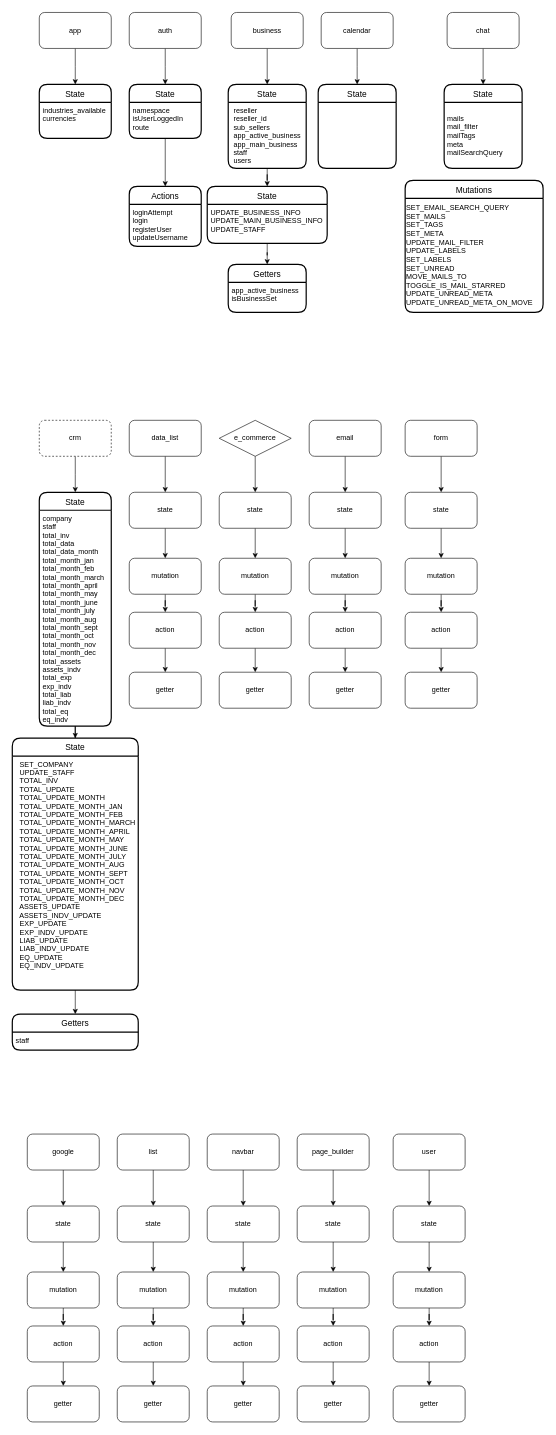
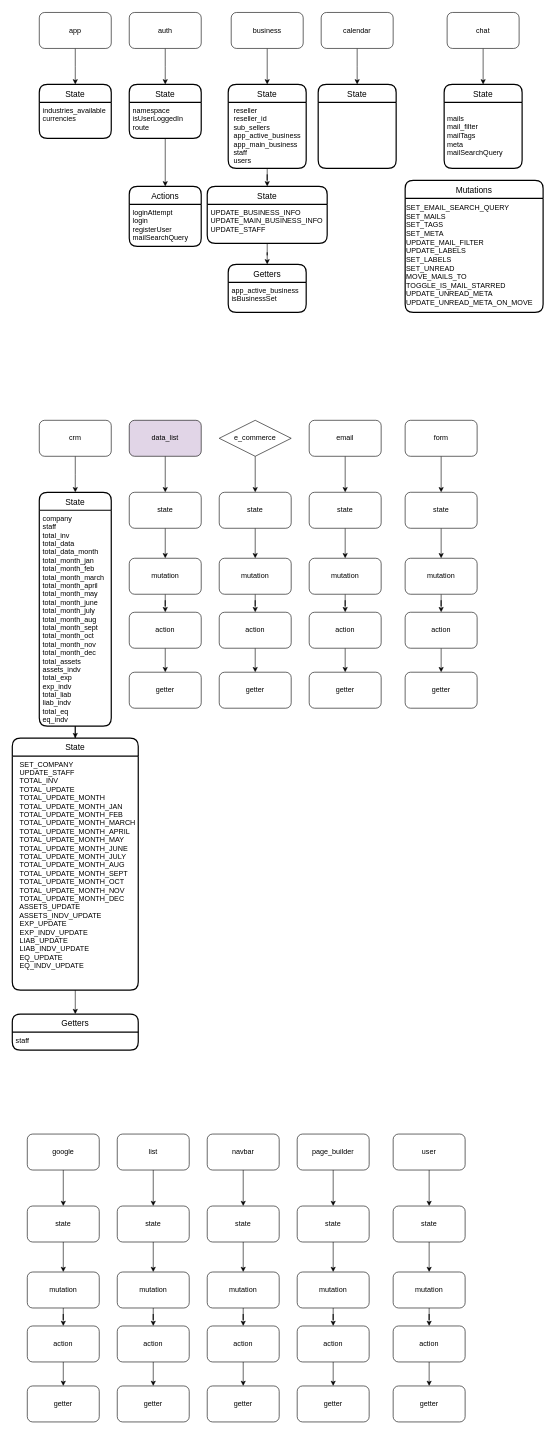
node "loginAttempt login registerUser updateUsername": label "loginAttempt login registerUser updateUsername" -> "loginAttempt login registerUser mailSearchQuery"
node "crm": style dashed -> solid
node "data_list": fillcolor #ffffff -> #e1d5e7
